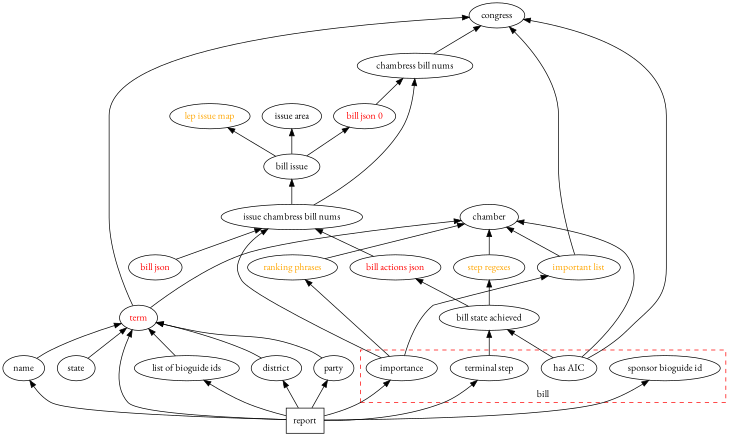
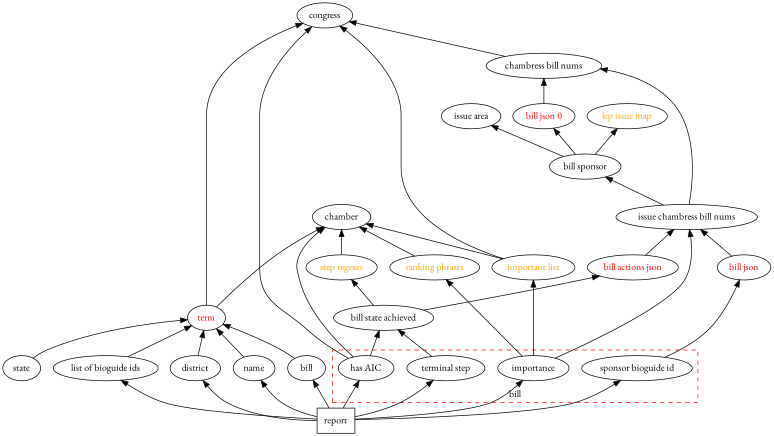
node "bill issue": label "bill issue" -> "bill sponsor"
edge "sponsor bioguide id" -> "bill json": added
node "party": label "party" -> "bill"
edge "report" -> "term": now "report" -> "has AIC"
